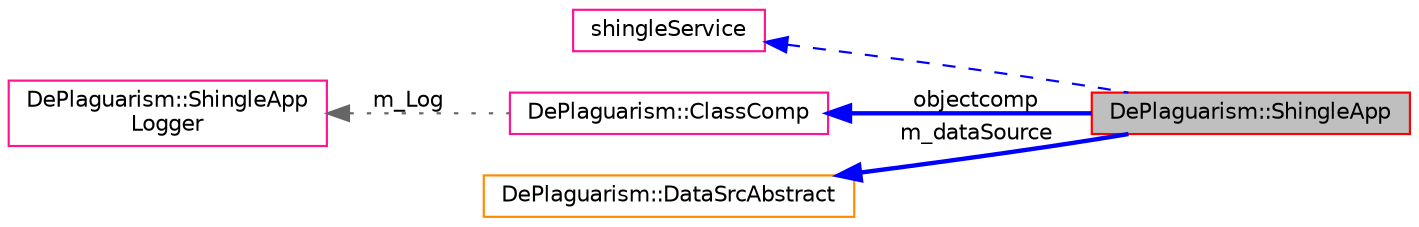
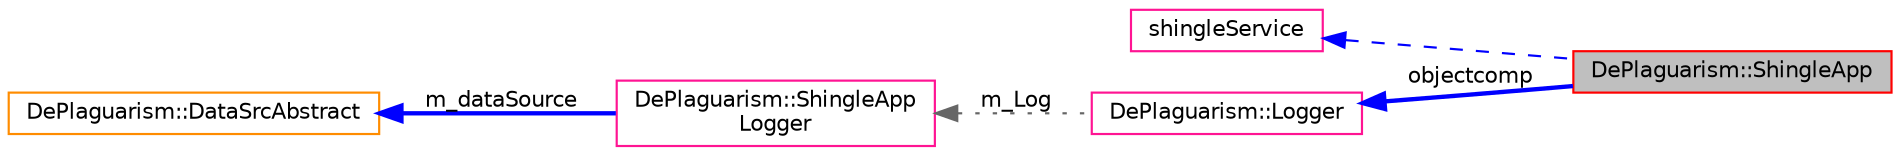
node "DePlaguarism::ClassComp": label "DePlaguarism::ClassComp" -> "DePlaguarism::Logger"
edge "DePlaguarism::ShingleApp" -> "DePlaguarism::DataSrcAbstract": now "DePlaguarism::ShingleApp Logger" -> "DePlaguarism::DataSrcAbstract"
